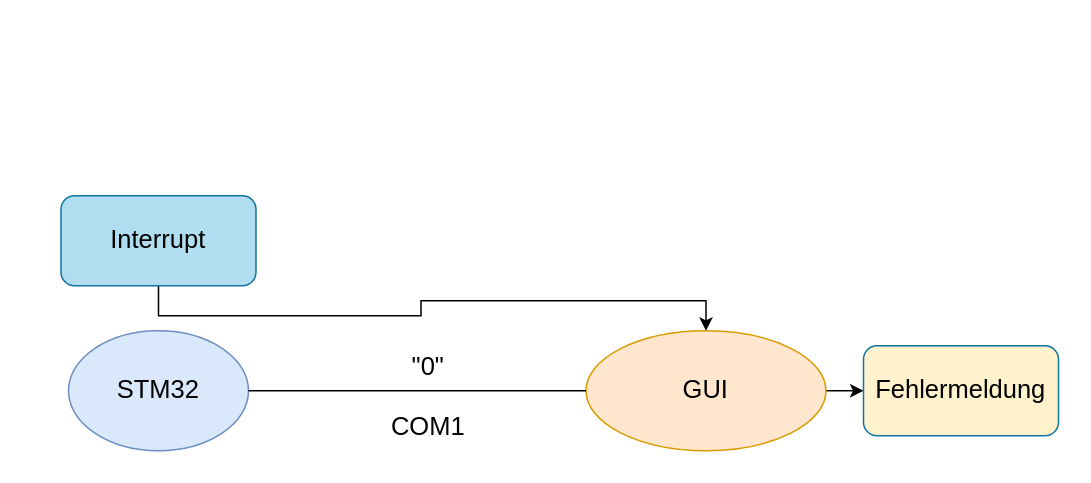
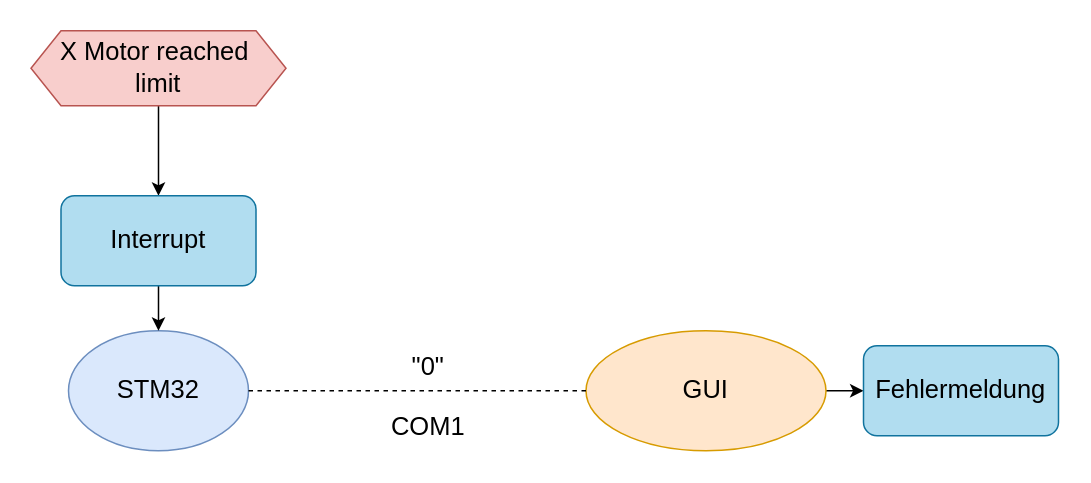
node "X Motor reached limit": added
edge "X Motor reached limit" -> "Interrupt": added
edge "Interrupt" -> "GUI": now "Interrupt" -> "STM32"
edge "STM32" -- "GUI": style solid -> dashed
node "Fehlermeldung": fillcolor #fff2cc -> #b1ddf0
